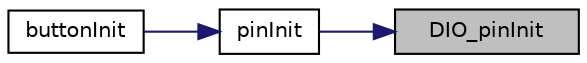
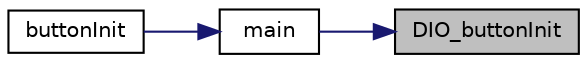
node "pinInit": label "pinInit" -> "main"
node "DIO_pinInit": label "DIO_pinInit" -> "DIO_buttonInit"
